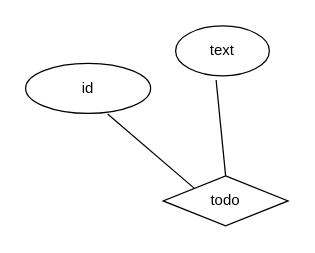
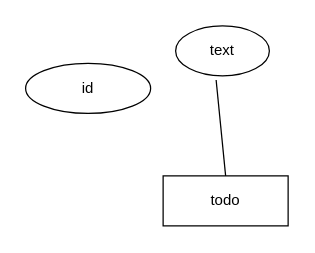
edge "id" -- "todo": removed
node "todo": shape diamond -> rectangle
